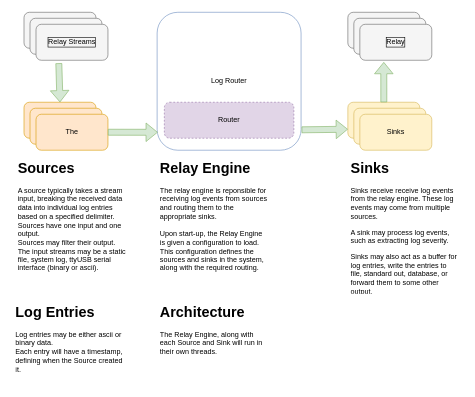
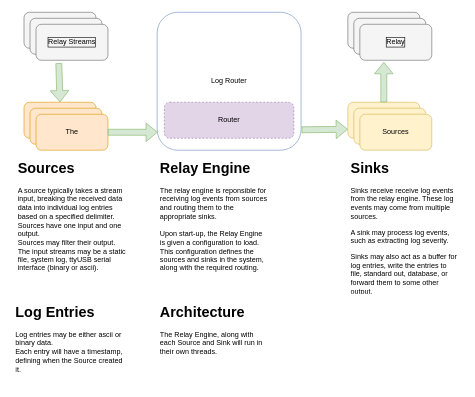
node "Sinks": label "Sinks" -> "Sources"
